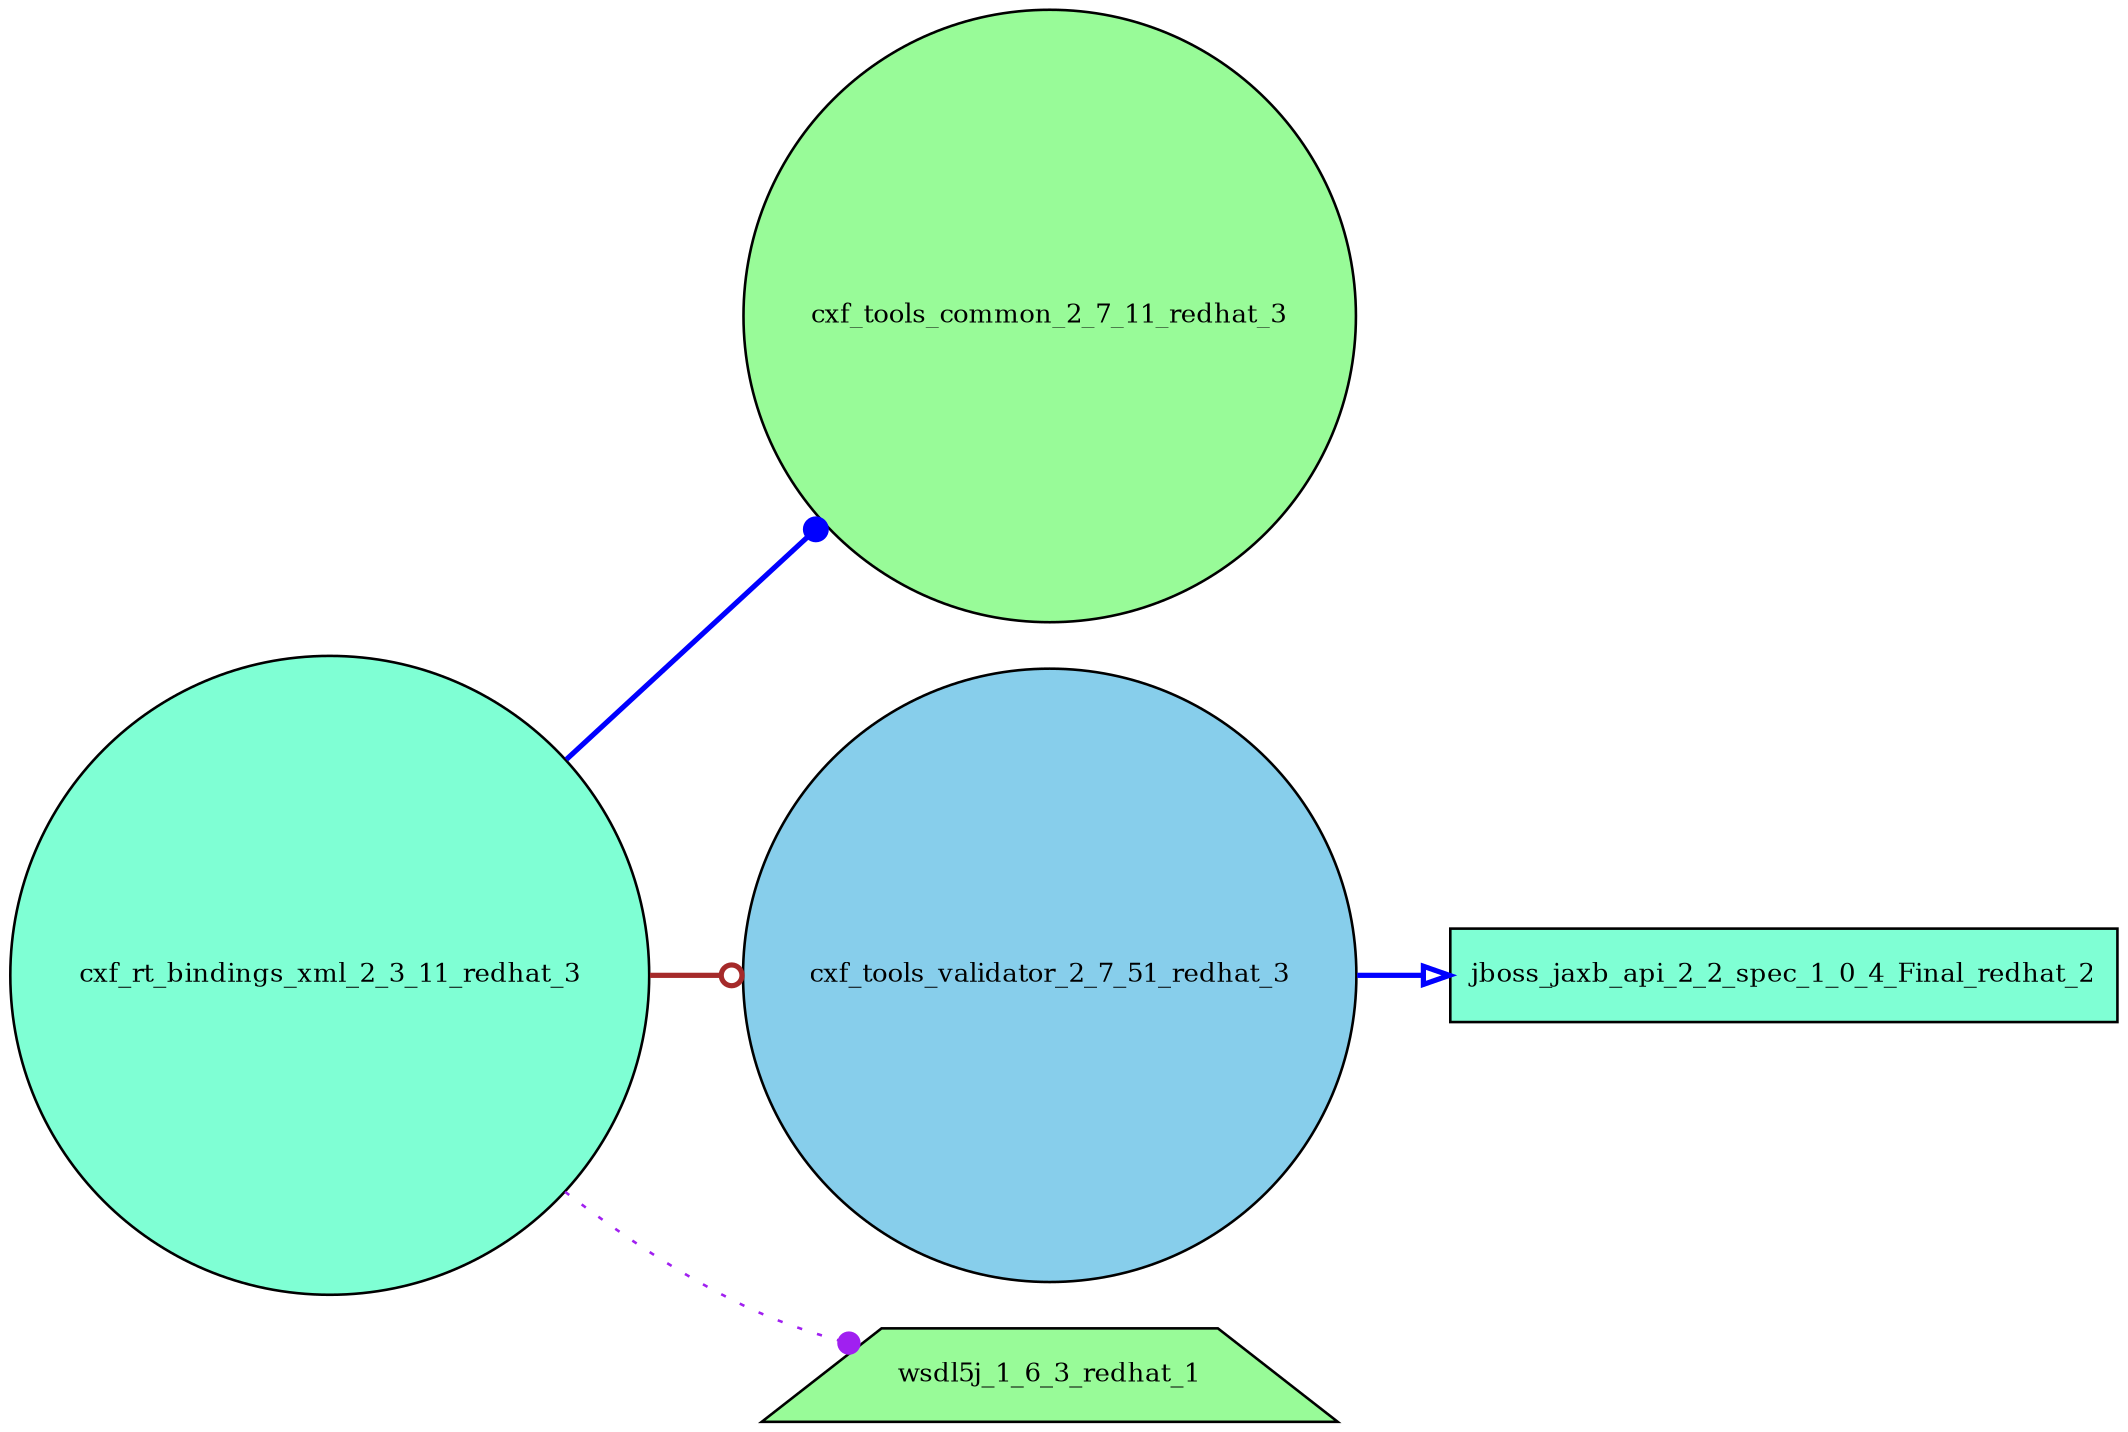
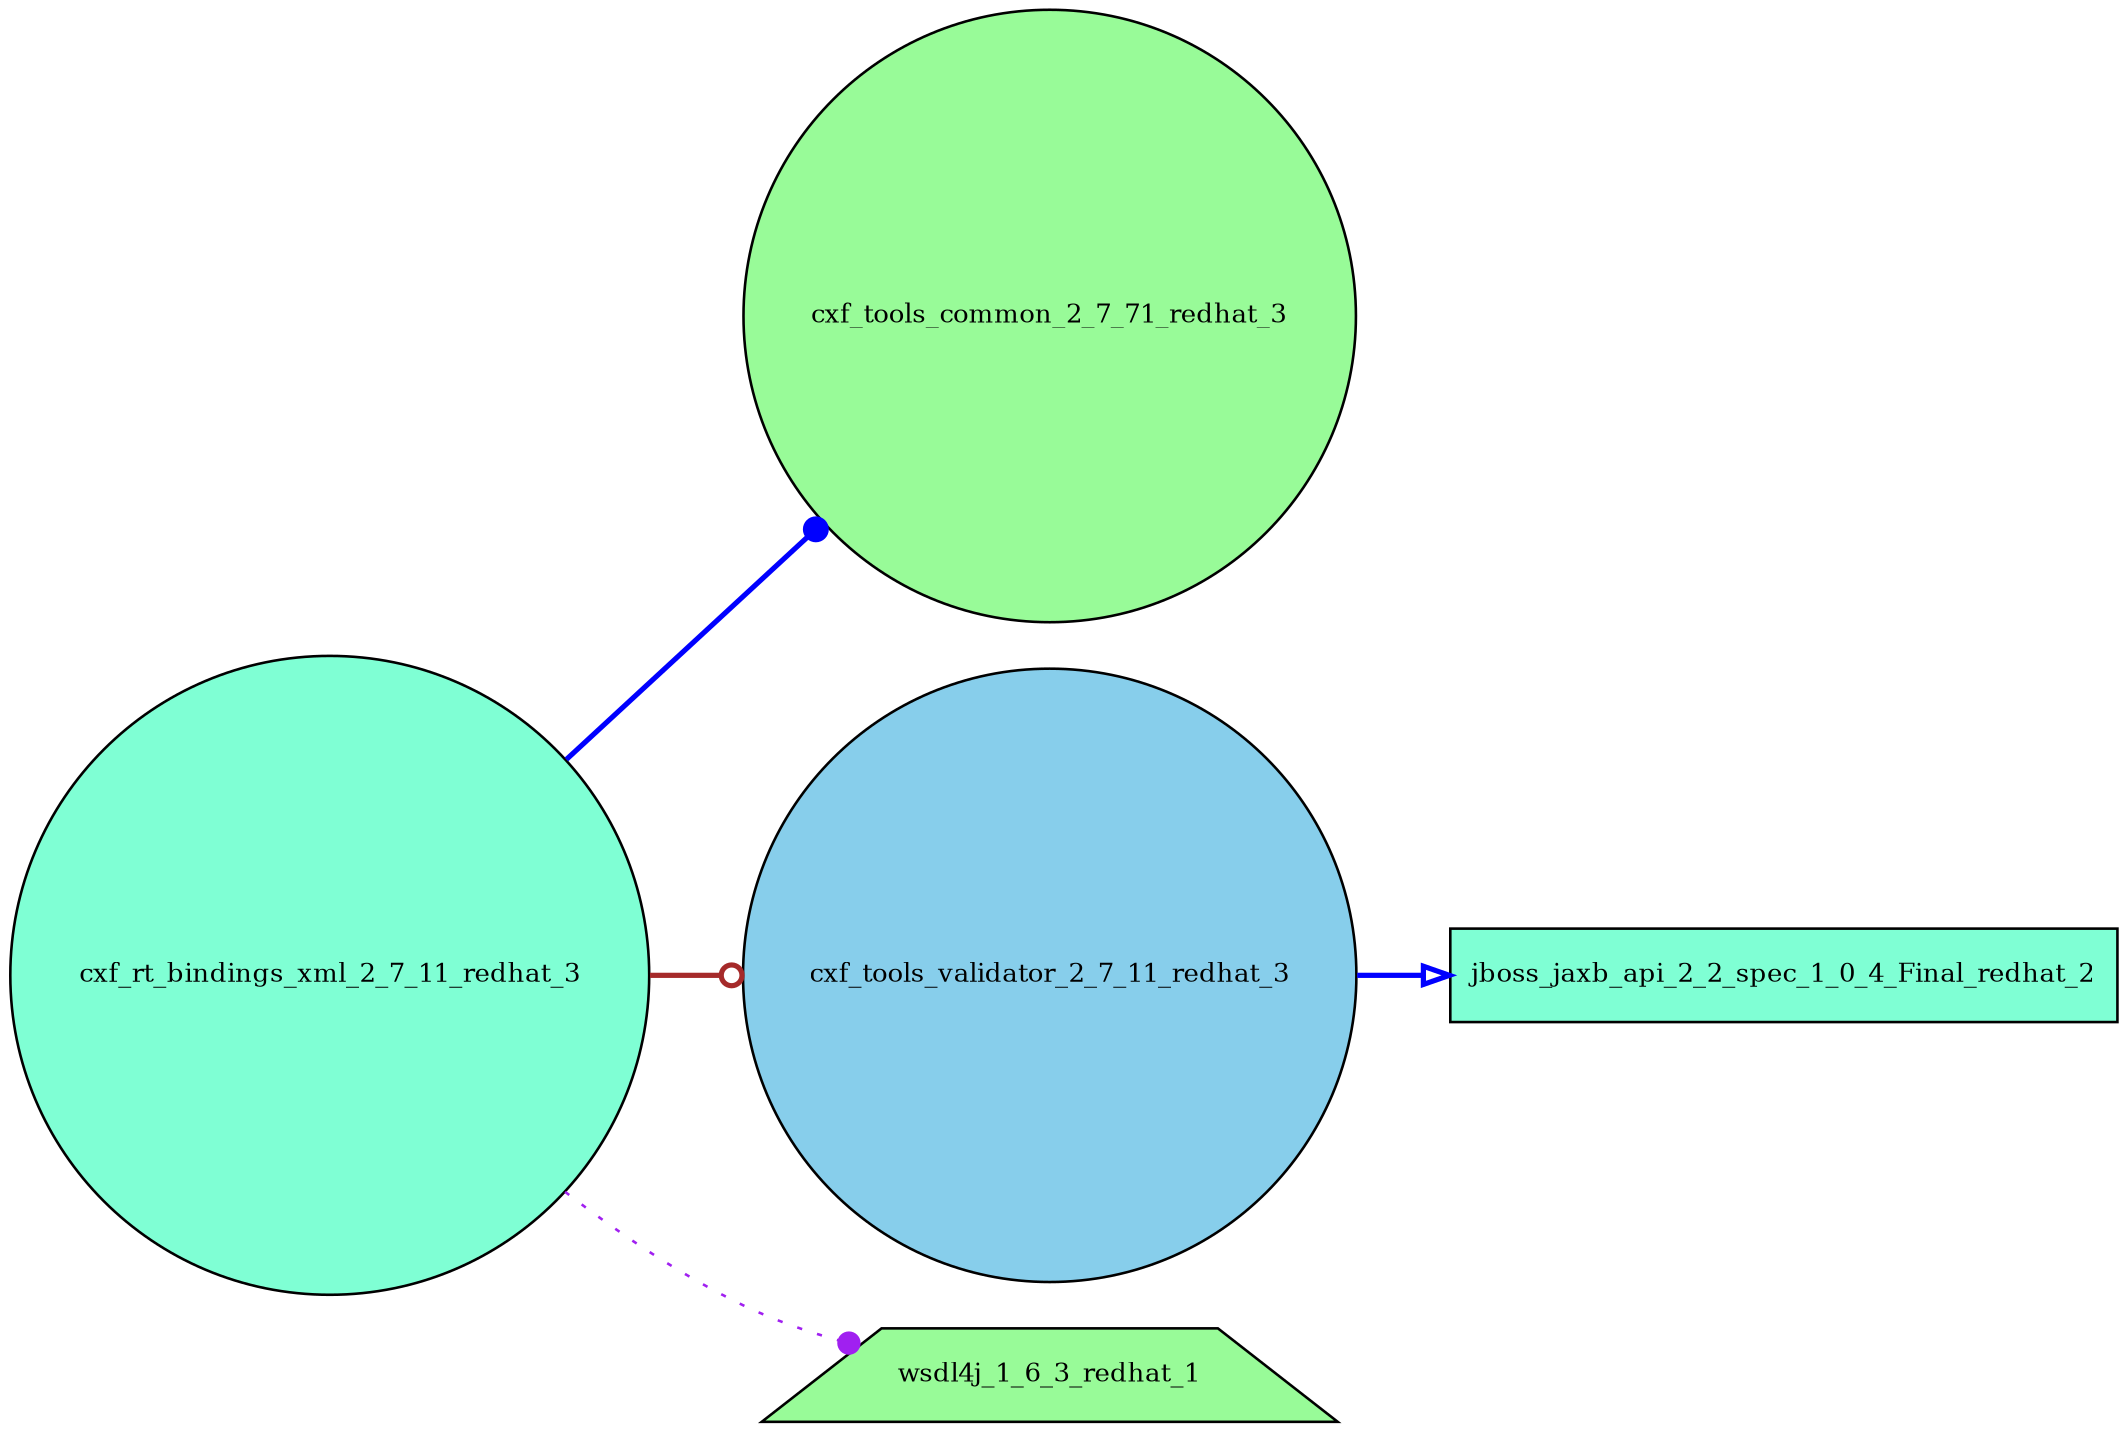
node "cxf_tools_common_2_7_11_redhat_3": label "cxf_tools_common_2_7_11_redhat_3" -> "cxf_tools_common_2_7_71_redhat_3"
node "cxf_rt_bindings_xml_2_3_11_redhat_3": label "cxf_rt_bindings_xml_2_3_11_redhat_3" -> "cxf_rt_bindings_xml_2_7_11_redhat_3"
node "cxf_tools_validator_2_7_51_redhat_3": label "cxf_tools_validator_2_7_51_redhat_3" -> "cxf_tools_validator_2_7_11_redhat_3"
node "wsdl5j_1_6_3_redhat_1": label "wsdl5j_1_6_3_redhat_1" -> "wsdl4j_1_6_3_redhat_1"
